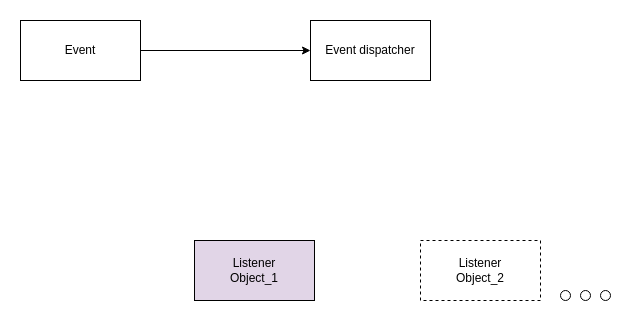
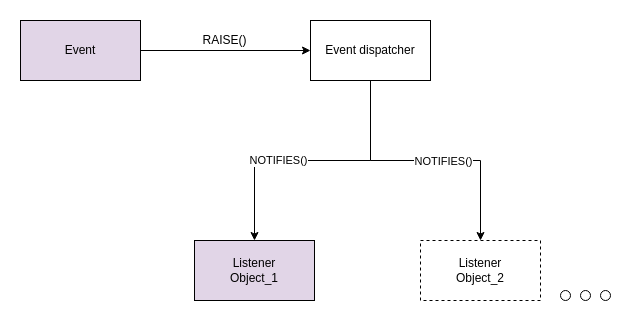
node "RAISE()": added
node "Event": fillcolor #ffffff -> #e1d5e7
edge "Event dispatcher" -> "Listener Object_1": added, label "NOTIFIES()"
edge "Event dispatcher" -> "Listener Object_2": added, label "NOTIFIES()"
